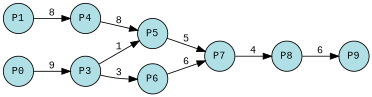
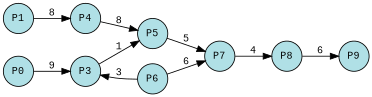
edge "P3" -> "P6": reversed
